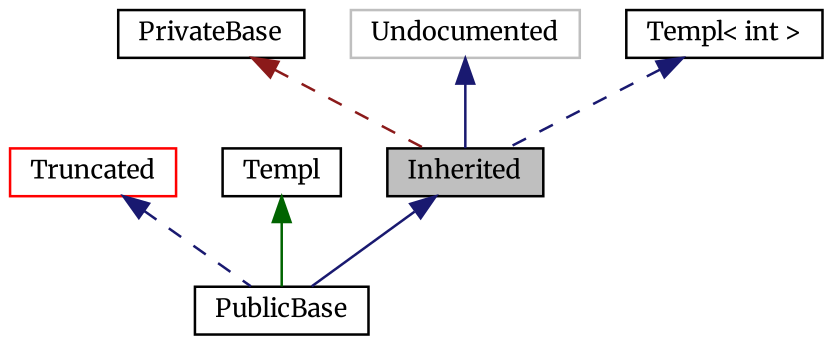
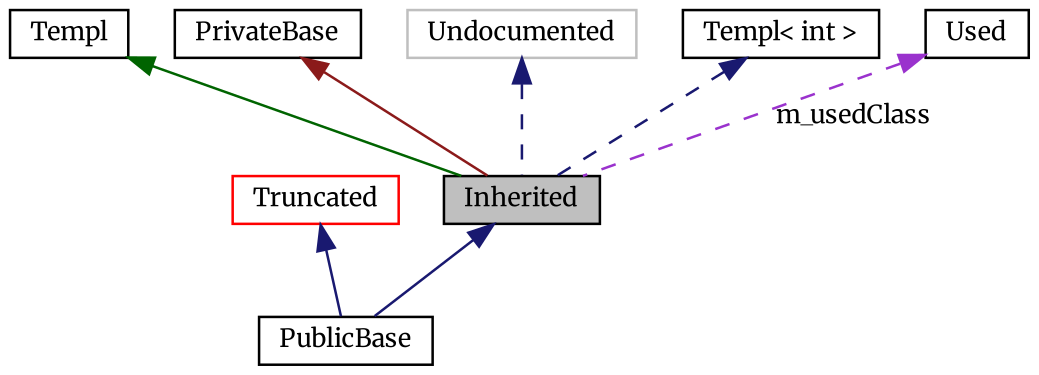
node "Used": added
edge "Inherited" -> "PrivateBase": style dashed -> solid
edge "Inherited" -> "Undocumented": style solid -> dashed
edge "PublicBase" -> "Truncated": style dashed -> solid
edge "PublicBase" -> "Templ": now "Inherited" -> "Templ"
